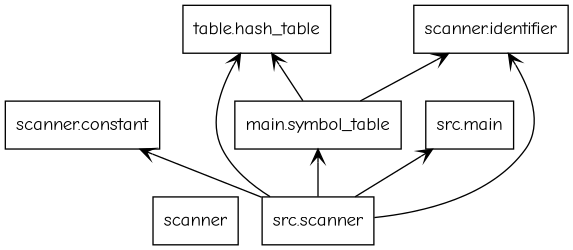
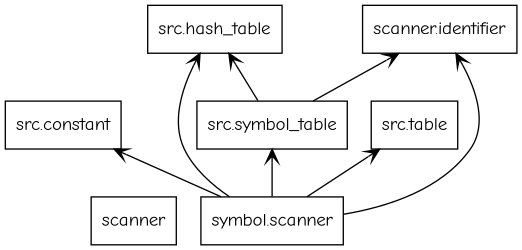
node "table.hash_table": label "table.hash_table" -> "src.hash_table"
node "scanner.constant": label "scanner.constant" -> "src.constant"
node "main.symbol_table": label "main.symbol_table" -> "src.symbol_table"
node "src.main": label "src.main" -> "src.table"
node "src.scanner": label "src.scanner" -> "symbol.scanner"
